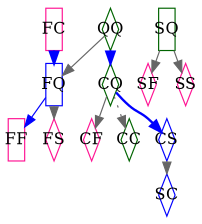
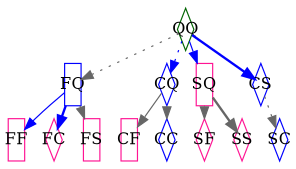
node "FC": shape box -> diamond
node "SQ": color darkgreen -> deeppink
edge "QQ" -> "SQ": added
edge "FC" -> "FQ": reversed
edge "QQ" -> "CQ": style bold -> dotted
edge "QQ" -> "FQ": style solid -> dotted
edge "SQ" -> "SS": style solid -> bold
node "CQ": color darkgreen -> blue
edge "CQ" -> "CS": now "QQ" -> "CS"
node "FS": shape diamond -> box
node "CF": shape diamond -> box
node "CC": color darkgreen -> blue
